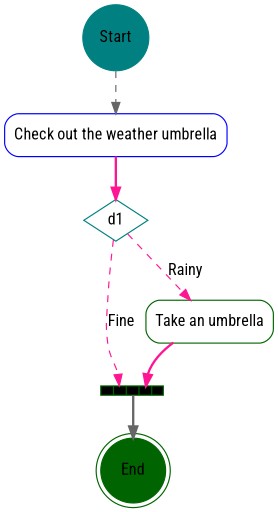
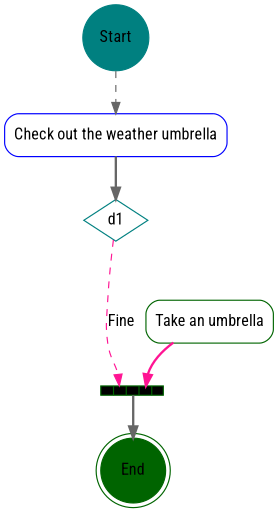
edge "Check out the weather umbrella" -> "d1": color deeppink -> gray40
edge "d1" -> "Take an umbrella": removed, label "Rainy"
